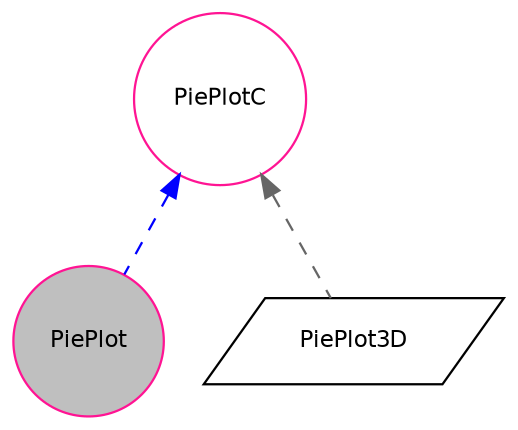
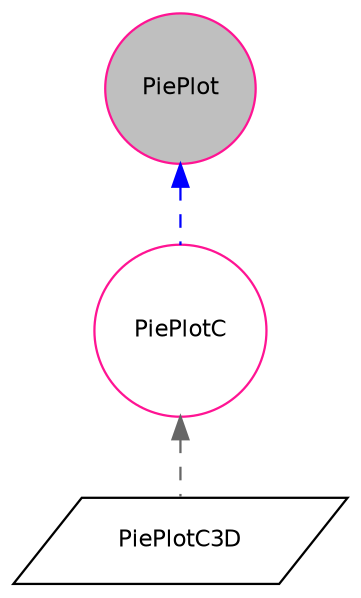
edge "PiePlot" -> "PiePlotC": reversed
node "PiePlot3D": label "PiePlot3D" -> "PiePlotC3D"
